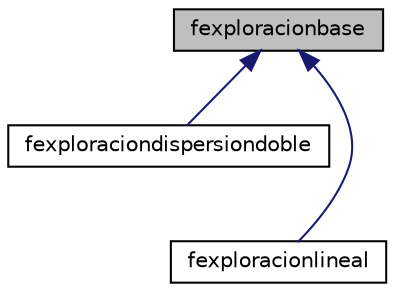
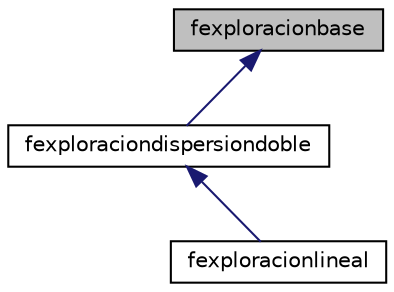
edge "fexploracionlineal" -> "fexploracionbase": now "fexploracionlineal" -> "fexploraciondispersiondoble"
